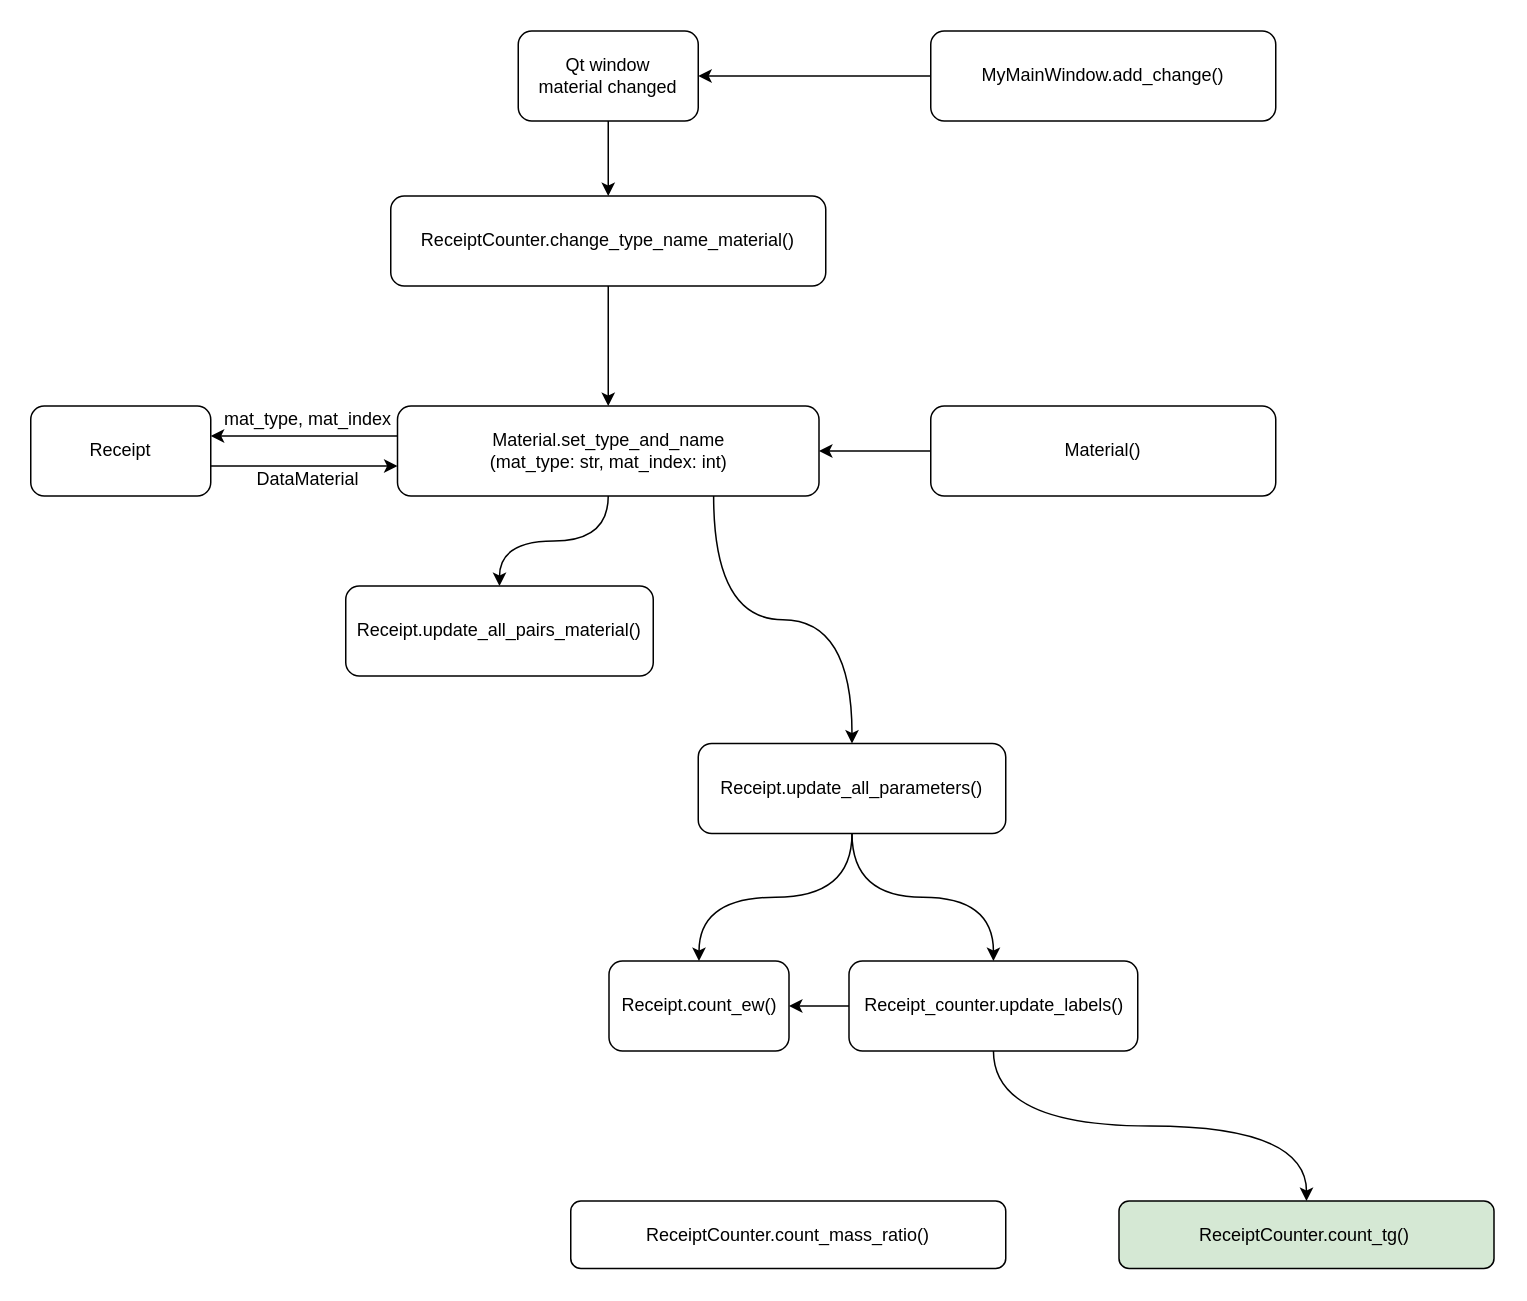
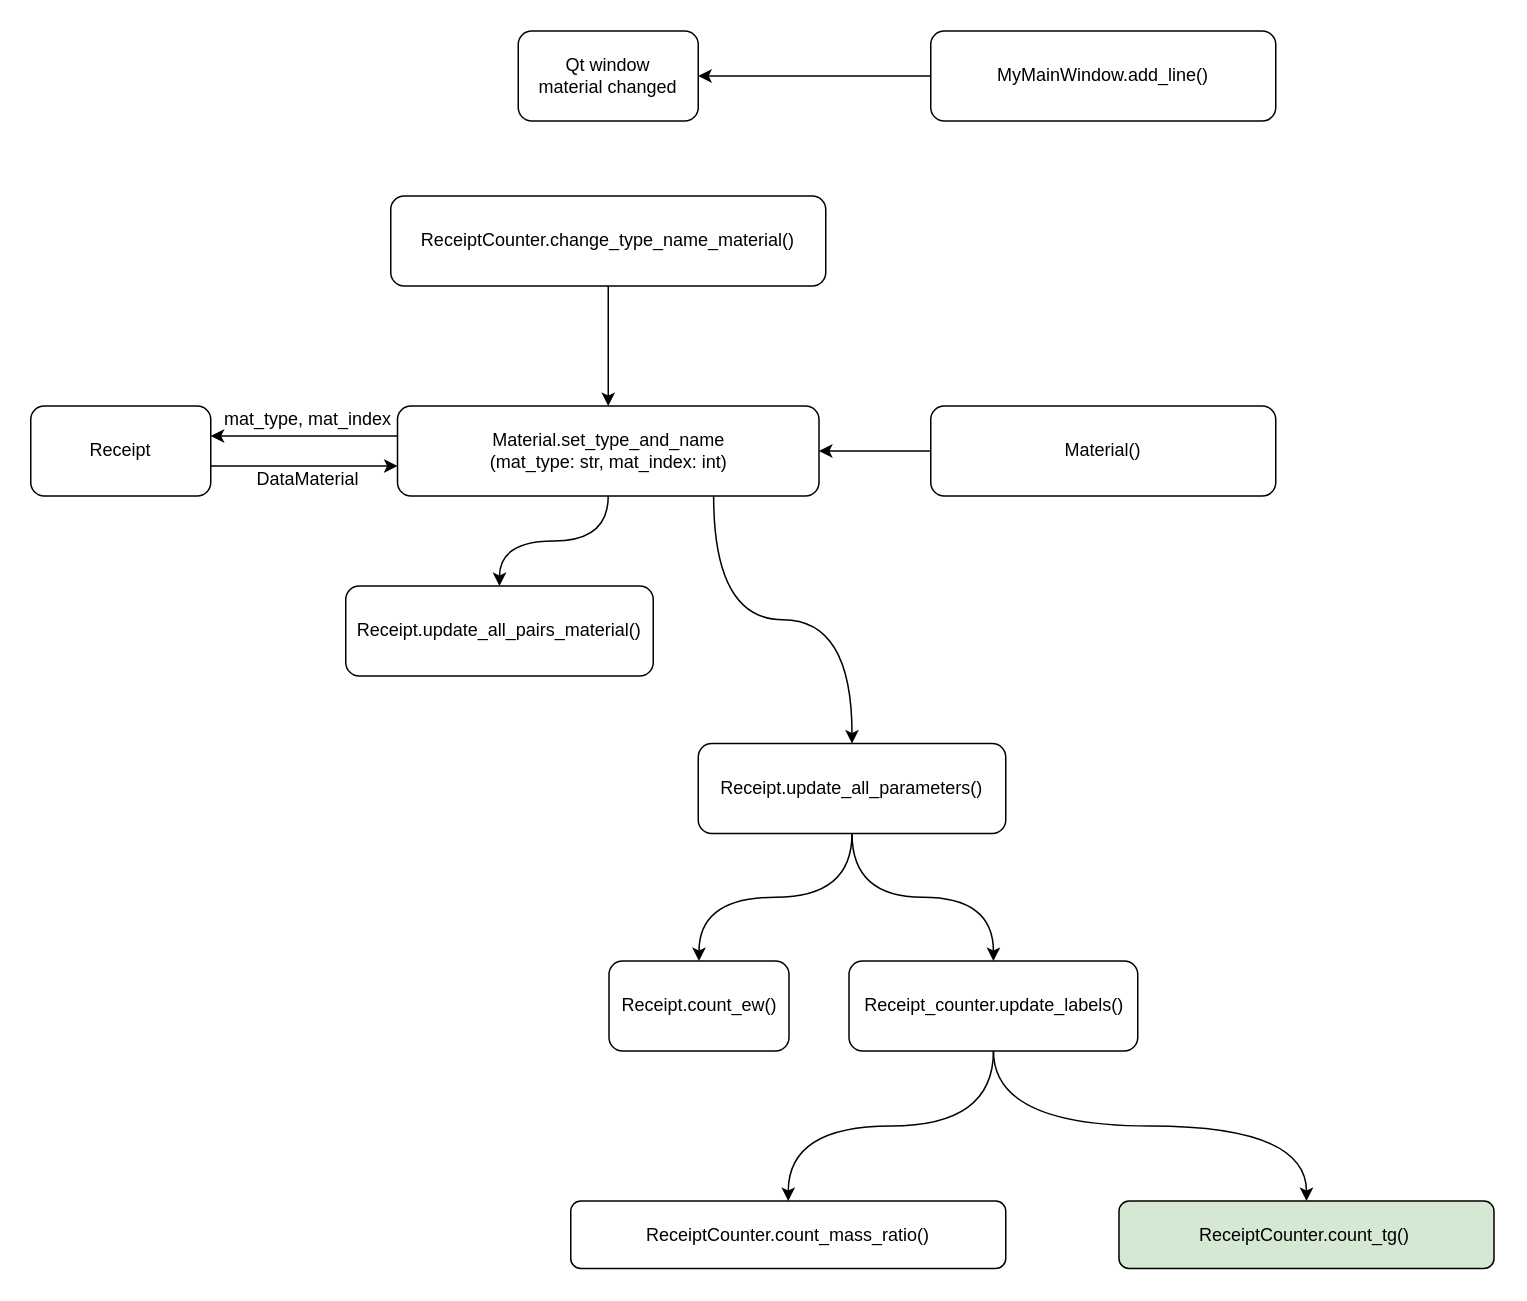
node "MyMainWindow.add_change()": label "MyMainWindow.add_change()" -> "MyMainWindow.add_line()"
edge "Qt window material changed" -> "ReceiptCounter.change_type_name_material()": removed
edge "Receipt_counter.update_labels()" -> "Receipt.count_ew()": now "Receipt_counter.update_labels()" -> "ReceiptCounter.count_mass_ratio()"
